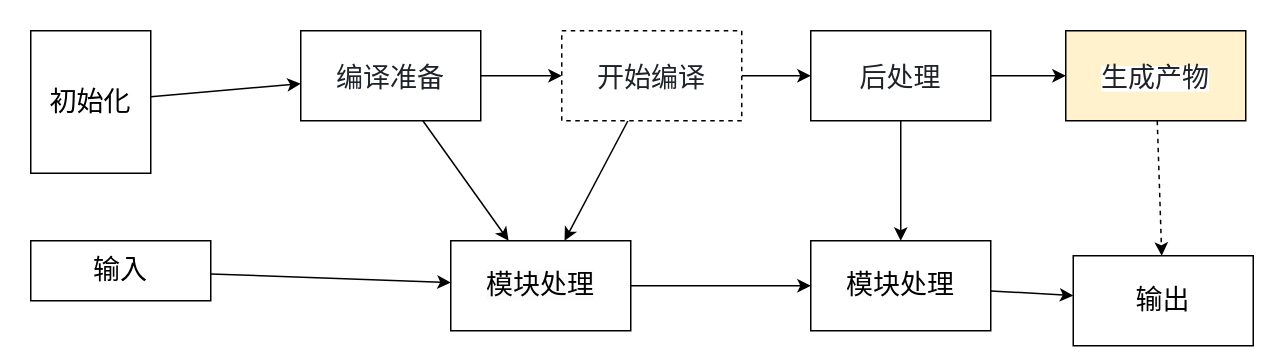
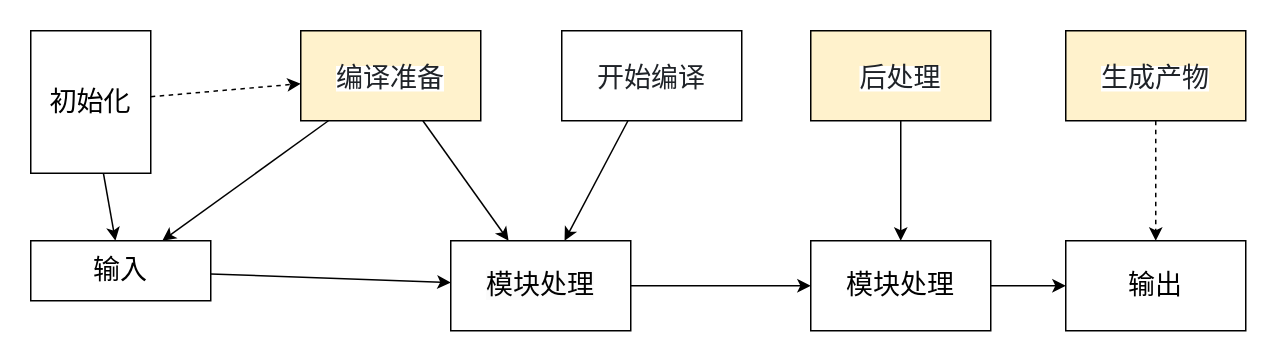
node "编译准备": fillcolor #ffffff -> #fff2cc
edge "编译准备" -> "开始编译": now "编译准备" -> "输入"
node "开始编译": style dashed -> solid
edge "开始编译" -> "后处理": removed
node "后处理": fillcolor #ffffff -> #fff2cc
edge "后处理" -> "生成产物": removed
edge "初始化" -> "编译准备": style solid -> dashed
edge "初始化" -> "输入": added
node "输出": moved (1163, 301) -> (1156, 286)
